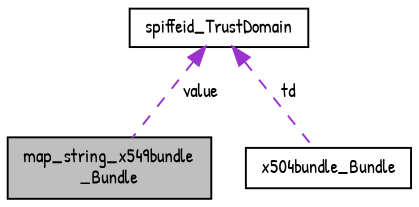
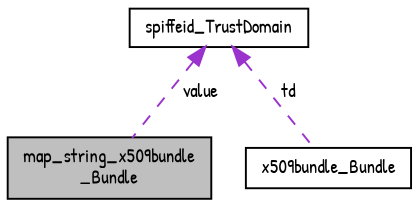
node "map_string_x549bundle _Bundle": label "map_string_x549bundle _Bundle" -> "map_string_x509bundle _Bundle"
node "x504bundle_Bundle": label "x504bundle_Bundle" -> "x509bundle_Bundle"
